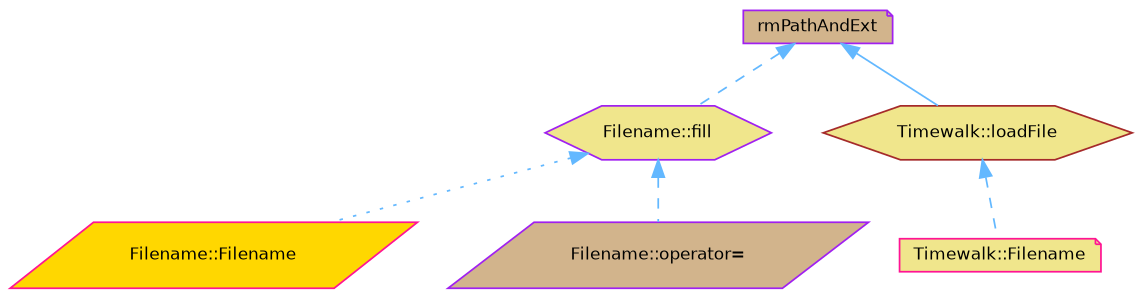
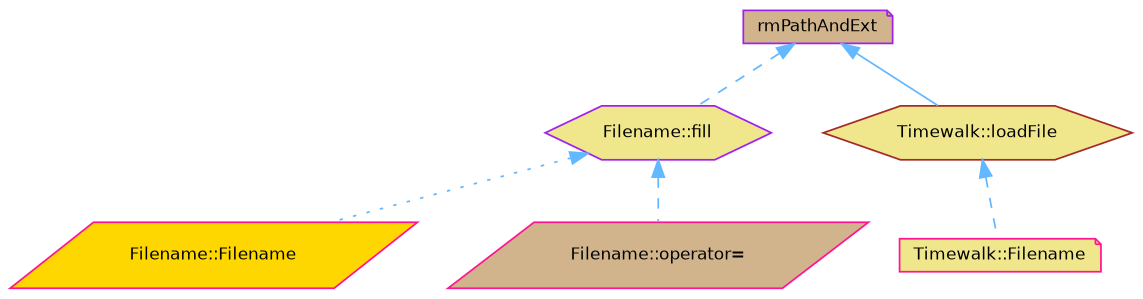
node "Filename::operator=": color purple -> deeppink
